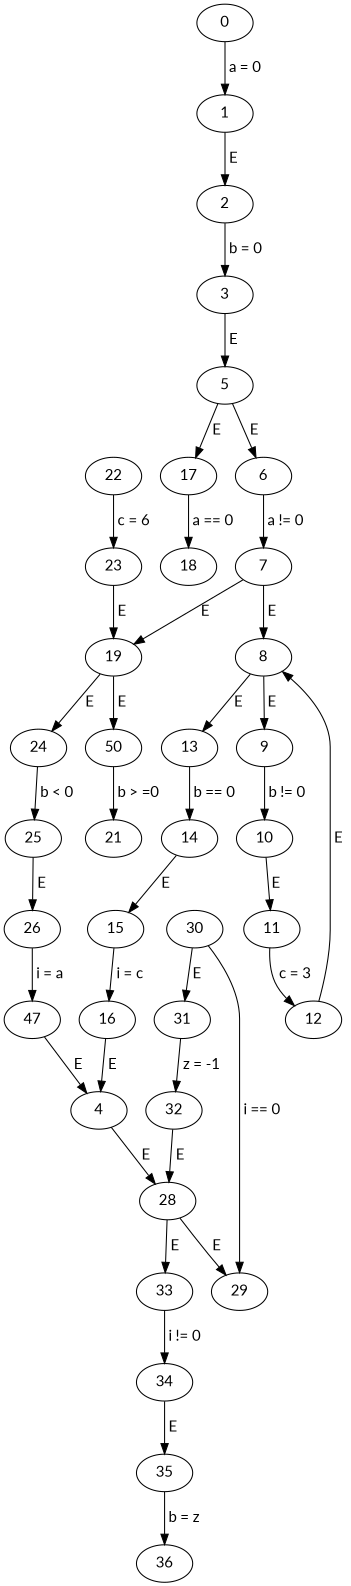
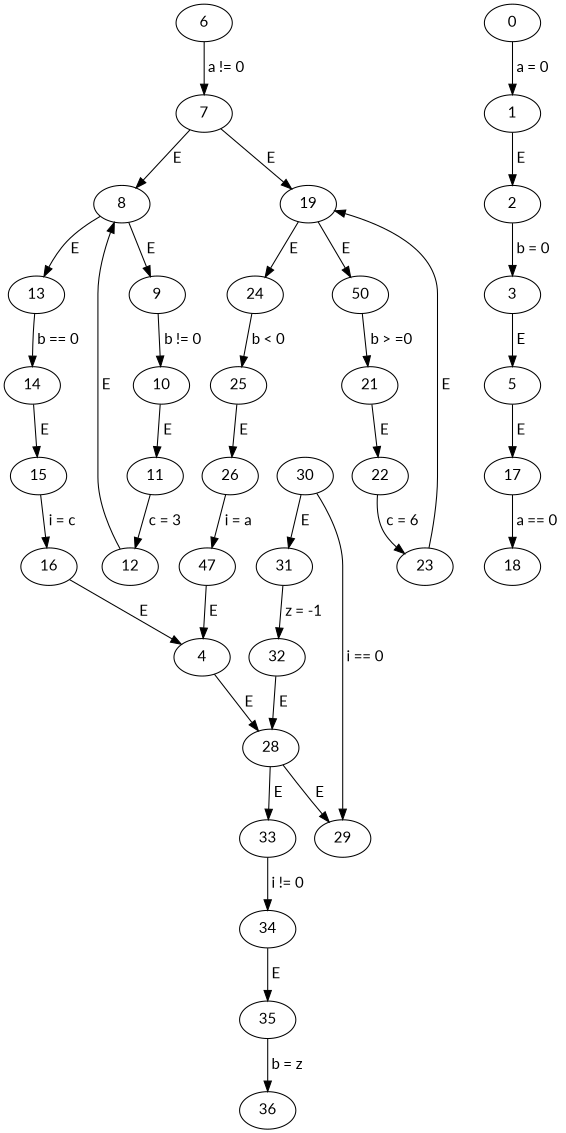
edge "5" -> "6": removed, label "E"
edge "21" -> "22": added, label "E"
